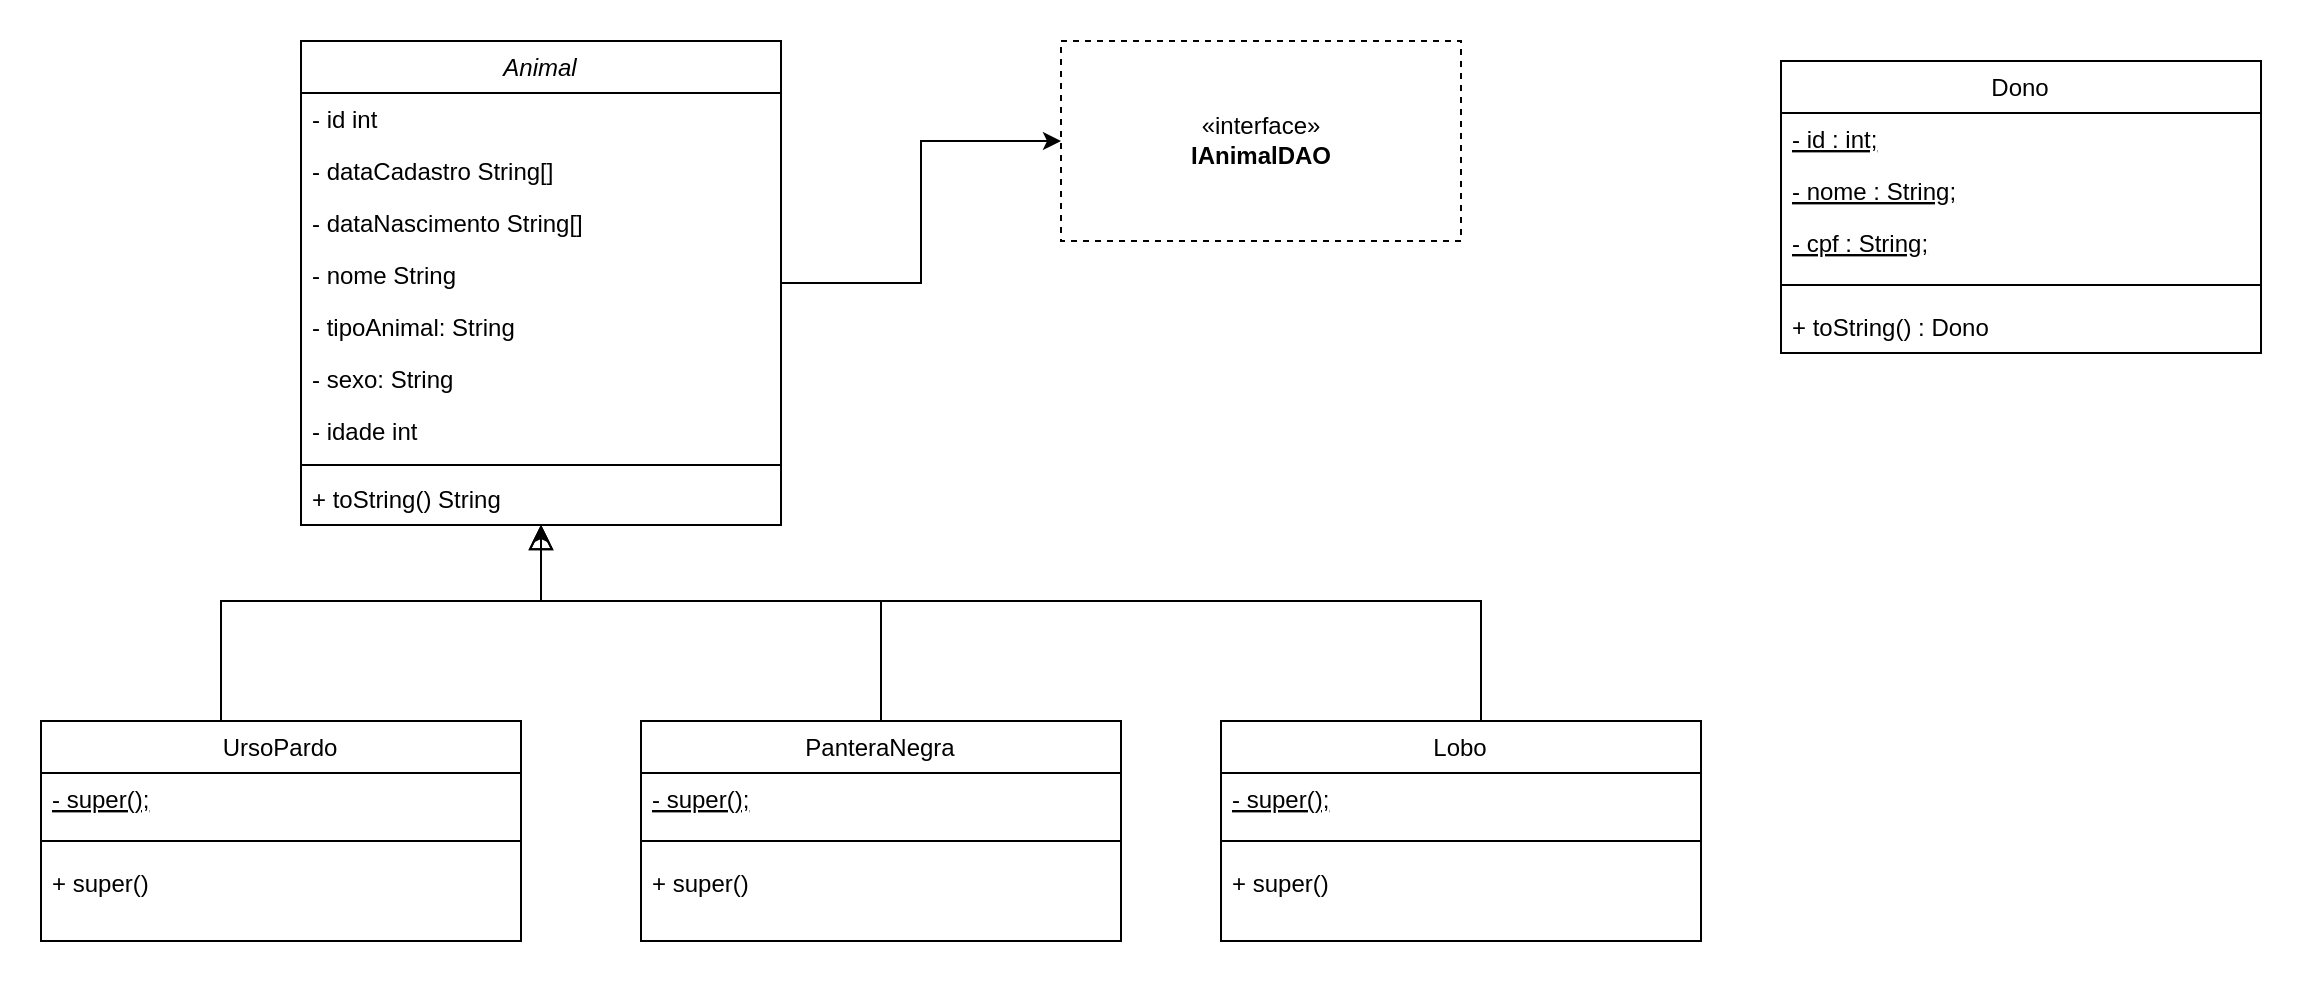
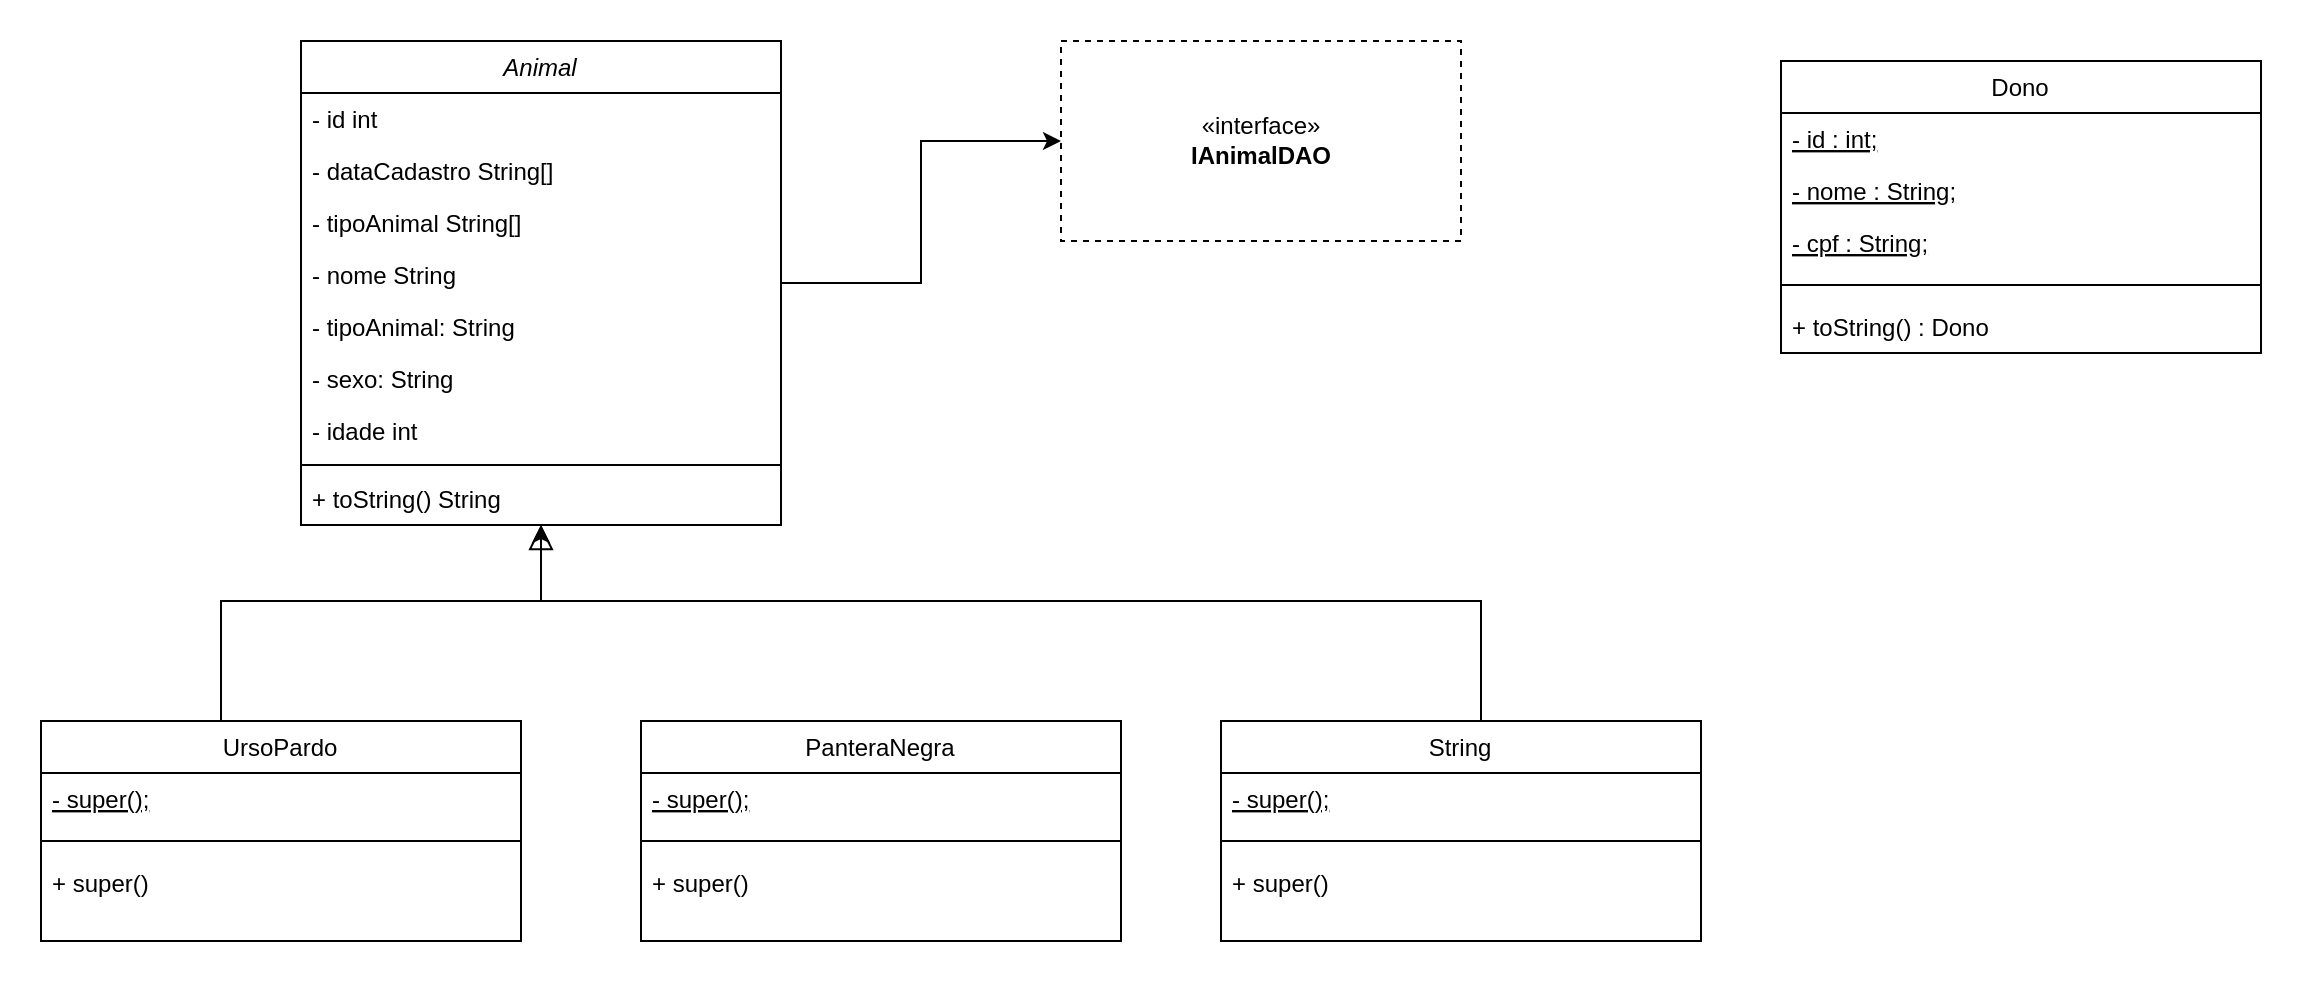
node "- dataNascimento String[]": label "- dataNascimento String[]" -> "- tipoAnimal String[]"
edge "PanteraNegra" -> "Animal": removed
node "Lobo": label "Lobo" -> "String"
